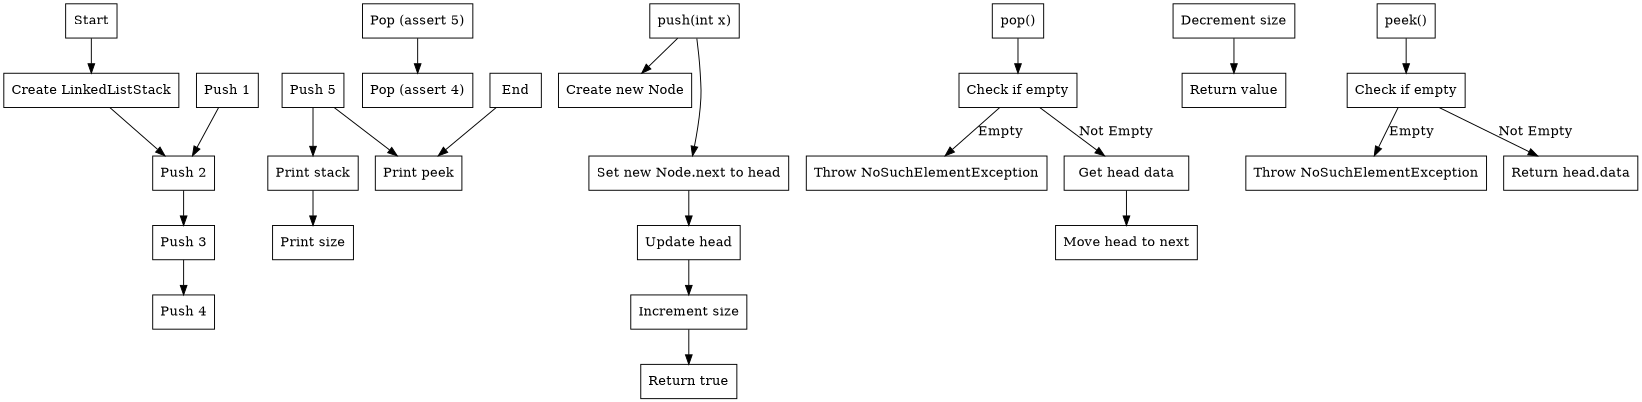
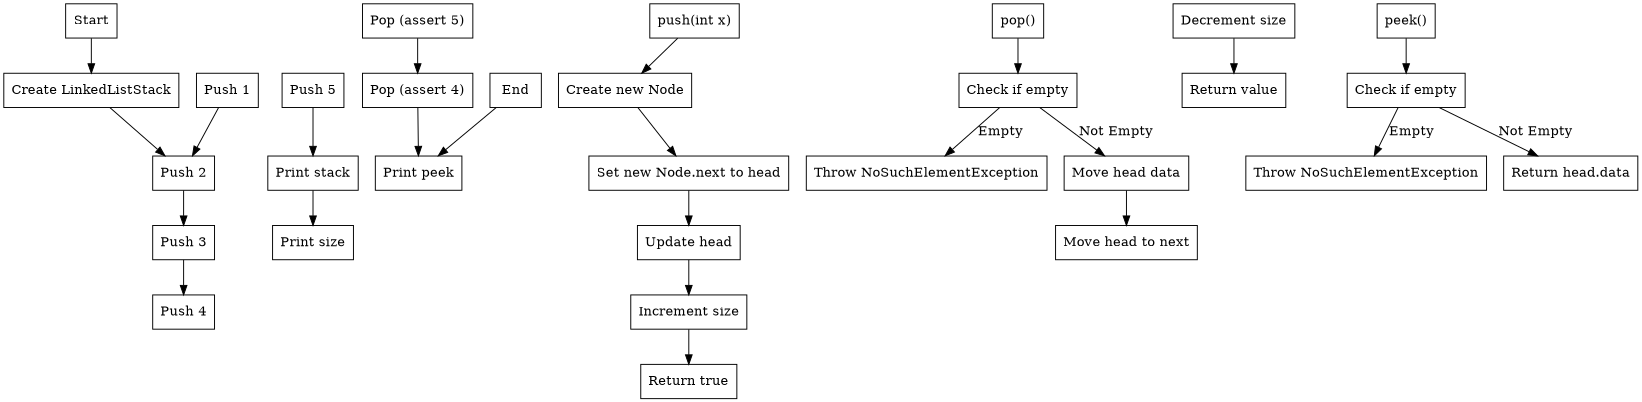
edge "push(int x)" -> "Set new Node.next to head": now "Create new Node" -> "Set new Node.next to head"
edge "Push 5" -> "Print peek": now "Pop (assert 4)" -> "Print peek"
node "Get head data": label "Get head data" -> "Move head data"
